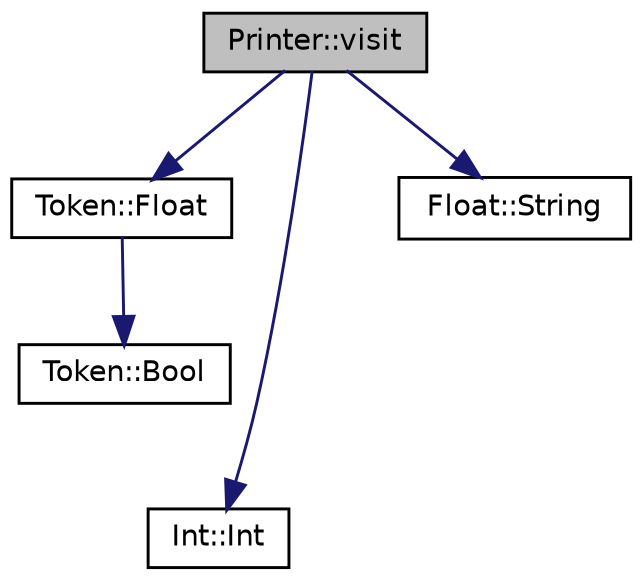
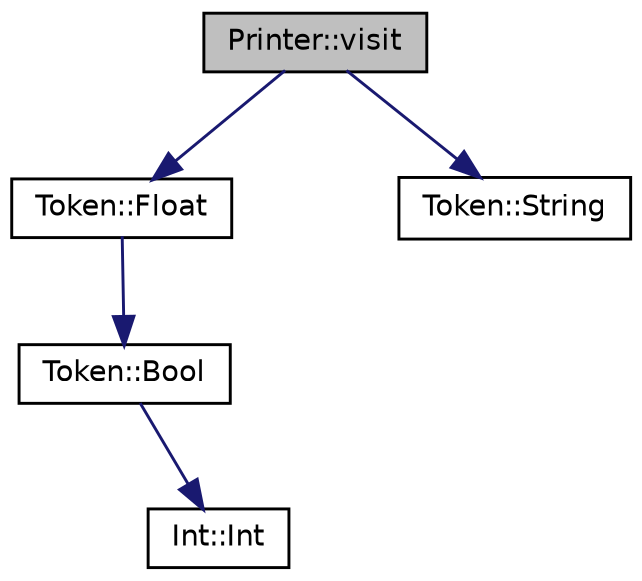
node "Float::String": label "Float::String" -> "Token::String"
edge "Printer::visit" -> "Int::Int": now "Token::Bool" -> "Int::Int"
